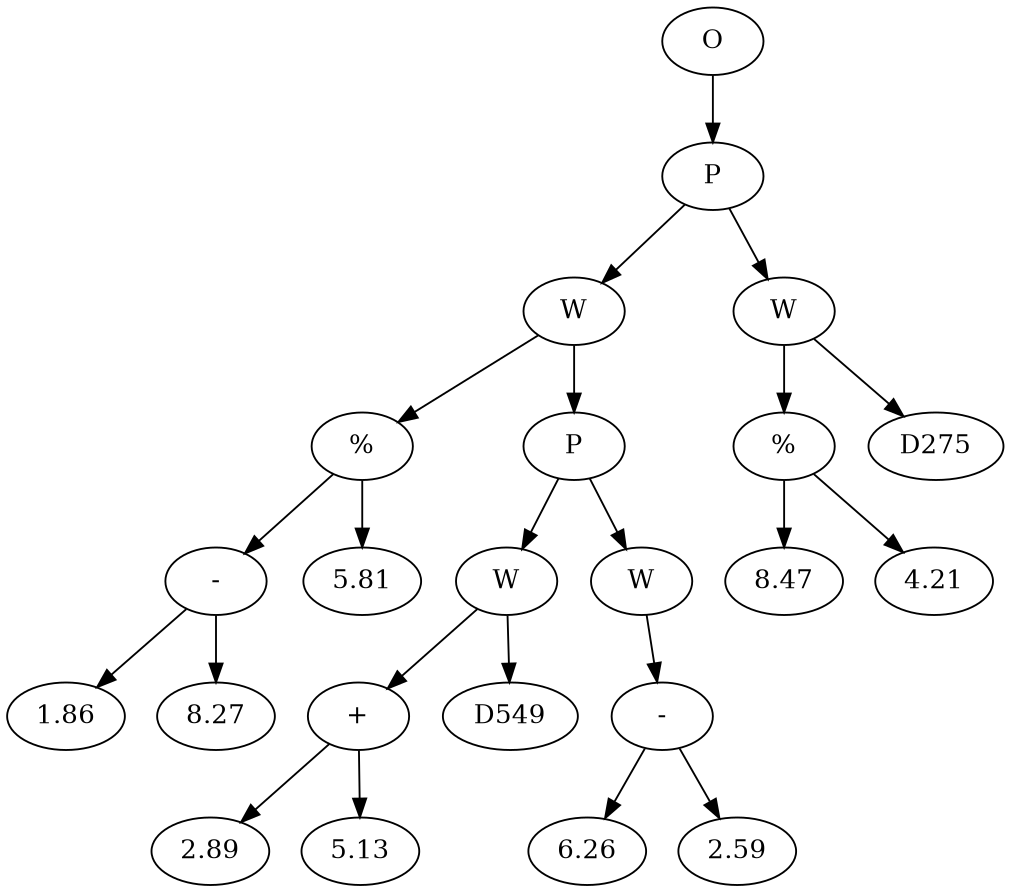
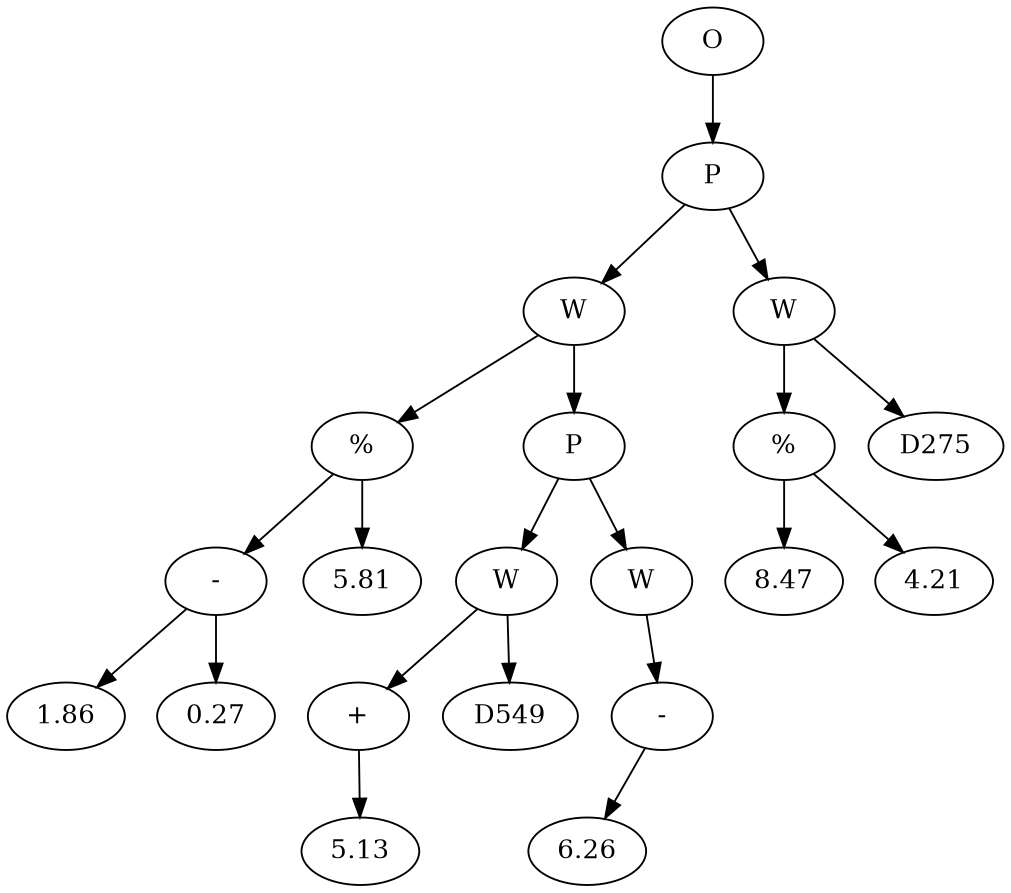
node "8.27": label "8.27" -> "0.27"
node "2.89": removed
node "2.59": removed
